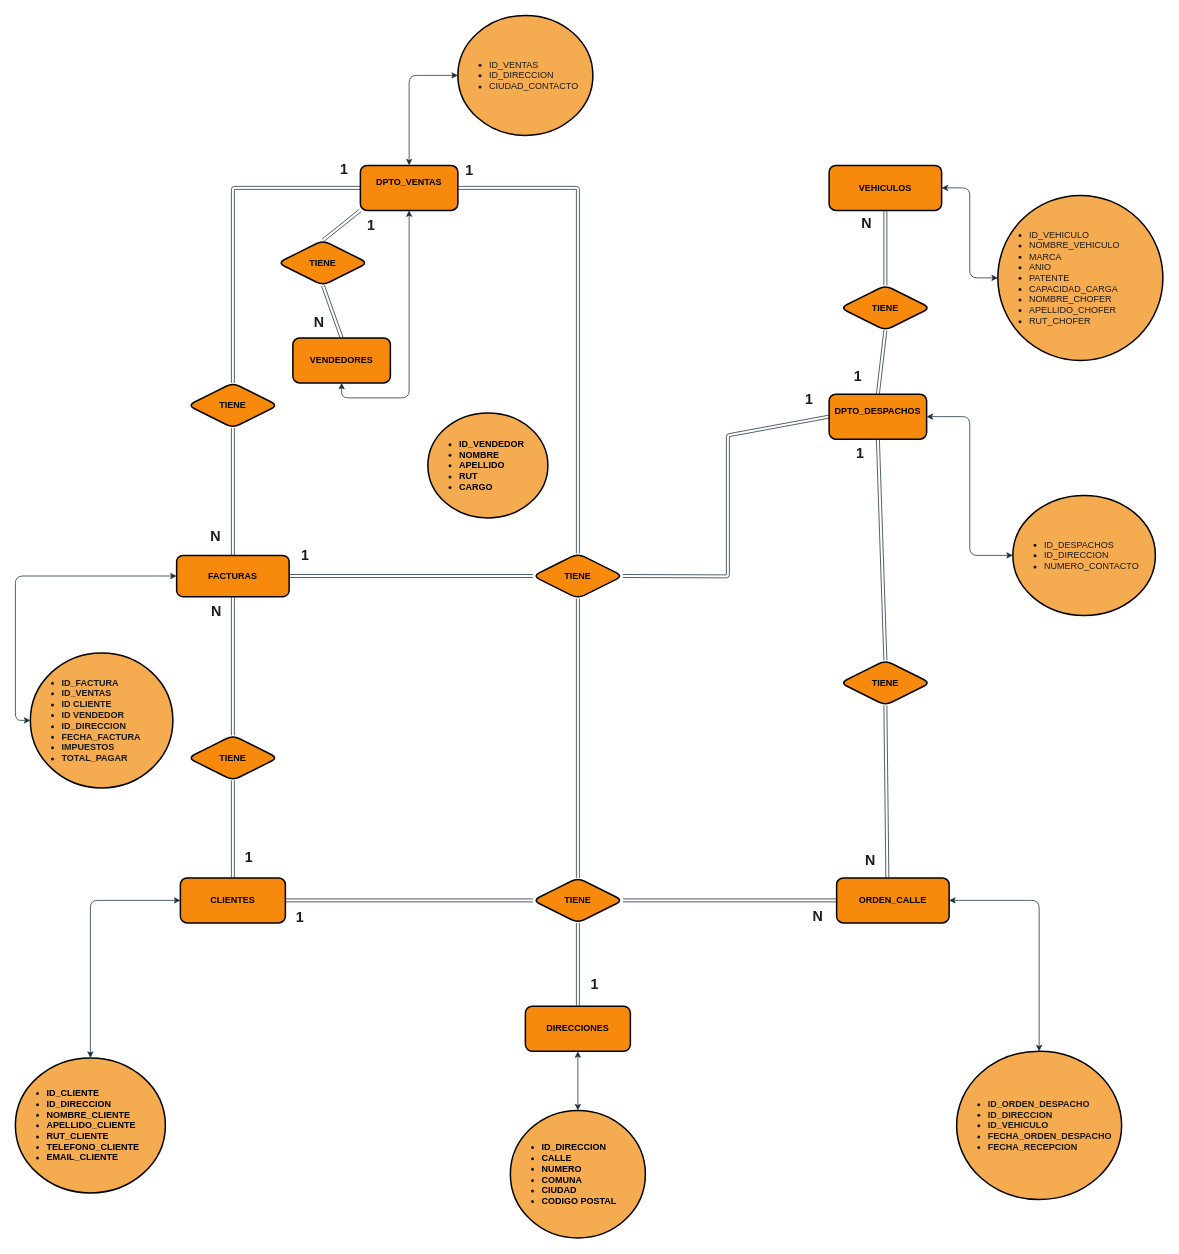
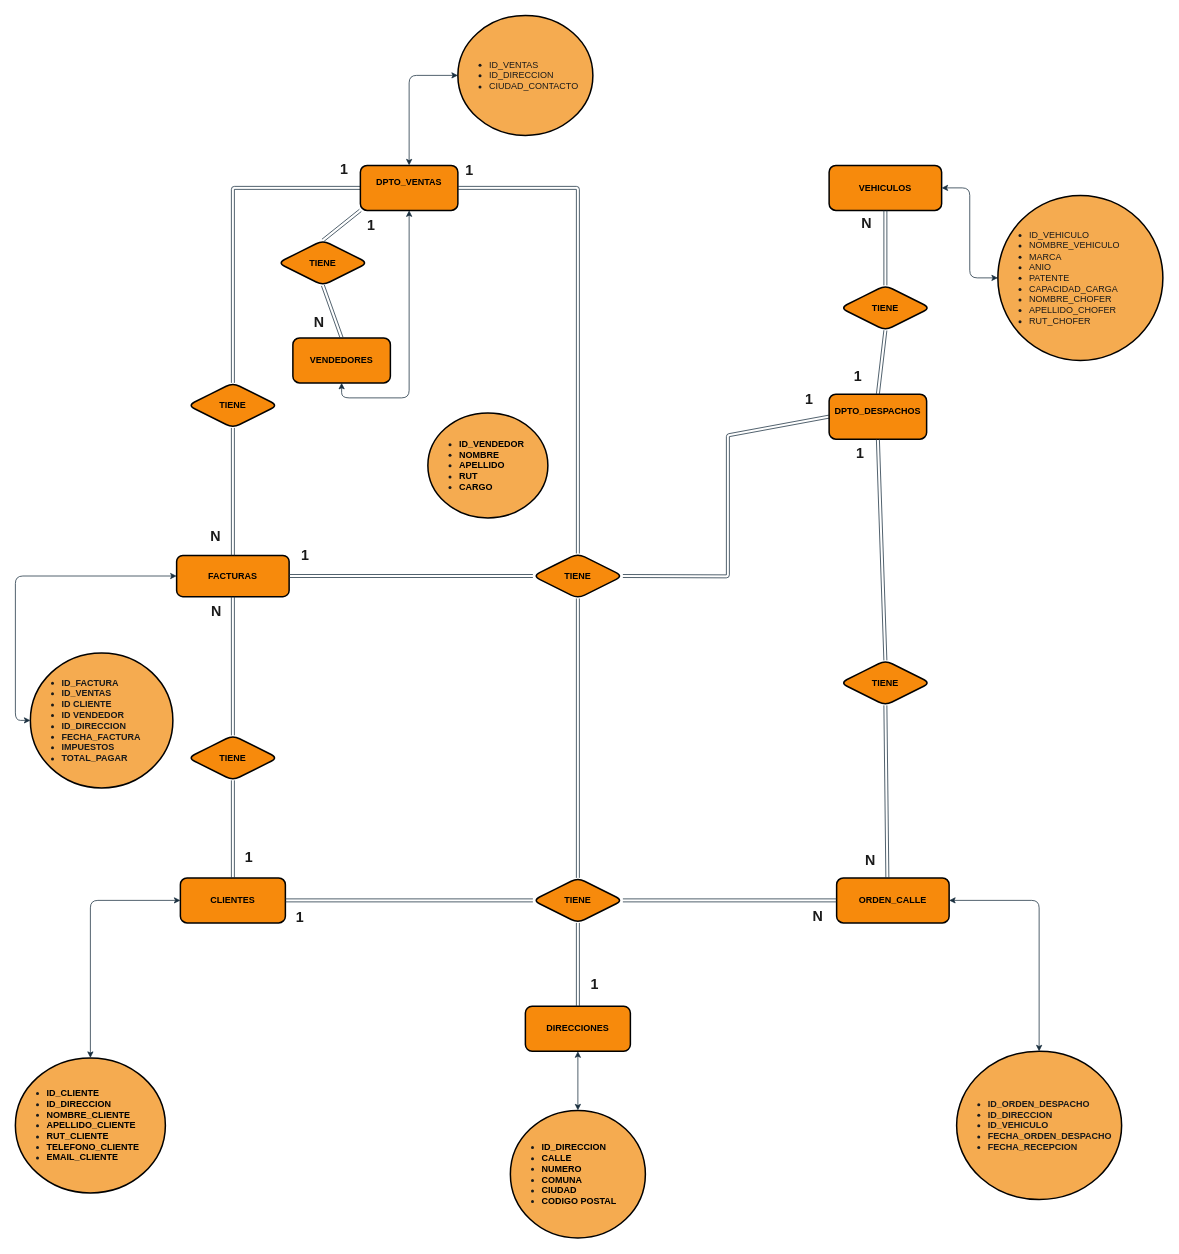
edge "DPTO_DESPACHOS" -- "ID_DESPACHOS ID_DIRECCION NUMERO_CONTACTO": removed
node "ID_DESPACHOS ID_DIRECCION NUMERO_CONTACTO": removed
